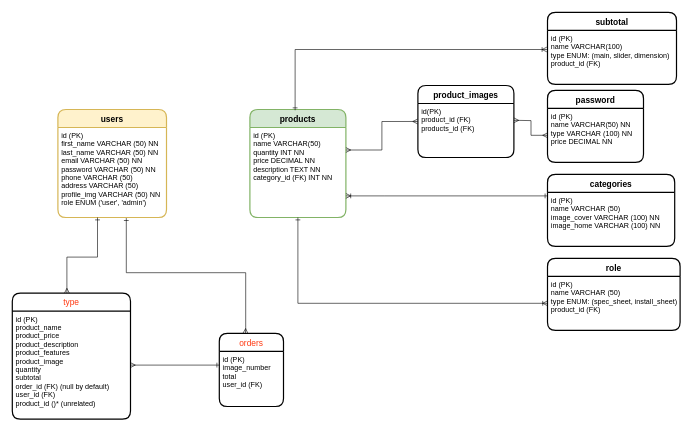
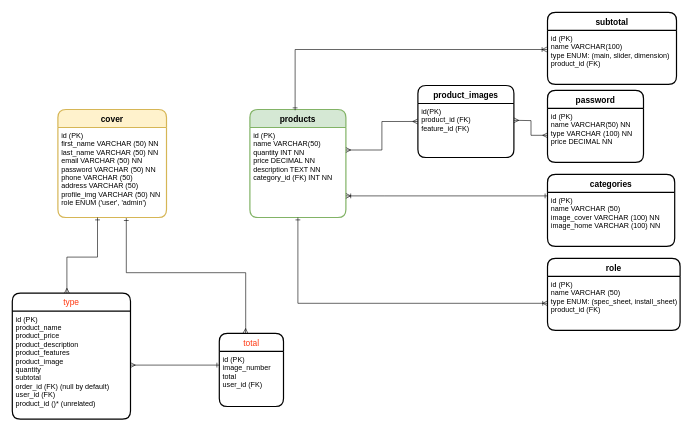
node "id(PK) product_id (FK) products_id (FK)": label "id(PK) product_id (FK) products_id (FK)" -> "id(PK) product_id (FK) feature_id (FK)"
node "users": label "users" -> "cover"
node "orders": label "orders" -> "total"
